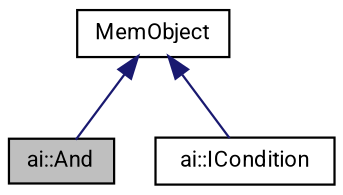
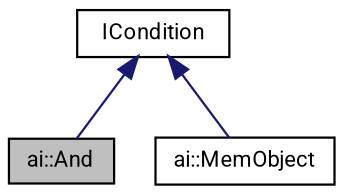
node "MemObject": label "MemObject" -> "ICondition"
node "ai::ICondition": label "ai::ICondition" -> "ai::MemObject"
